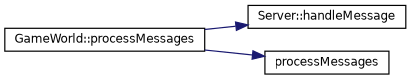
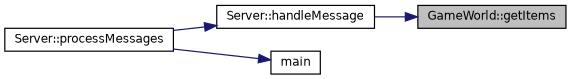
node "GameWorld::getItems": added
node "GameWorld::processMessages": label "GameWorld::processMessages" -> "Server::processMessages"
node "processMessages": label "processMessages" -> "main"
